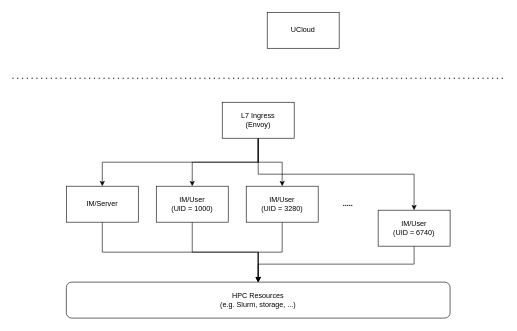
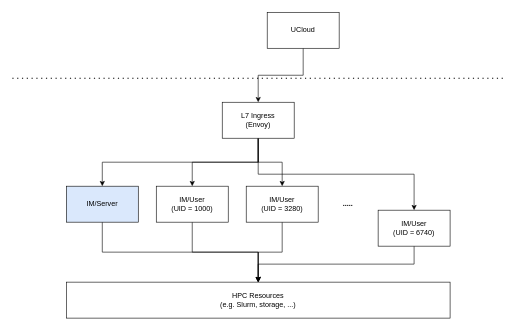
edge "UCloud" -> "L7 Ingress (Envoy)": added
node "IM/Server": fillcolor #ffffff -> #dae8fc
node "HPC Resources (e.g. Slurm, storage, ...)": shape rounded rectangle -> rectangle
